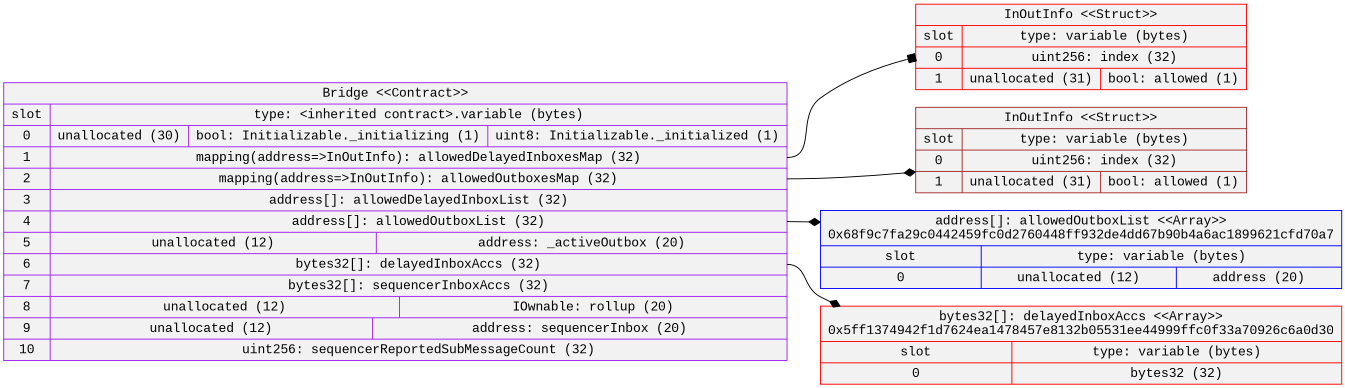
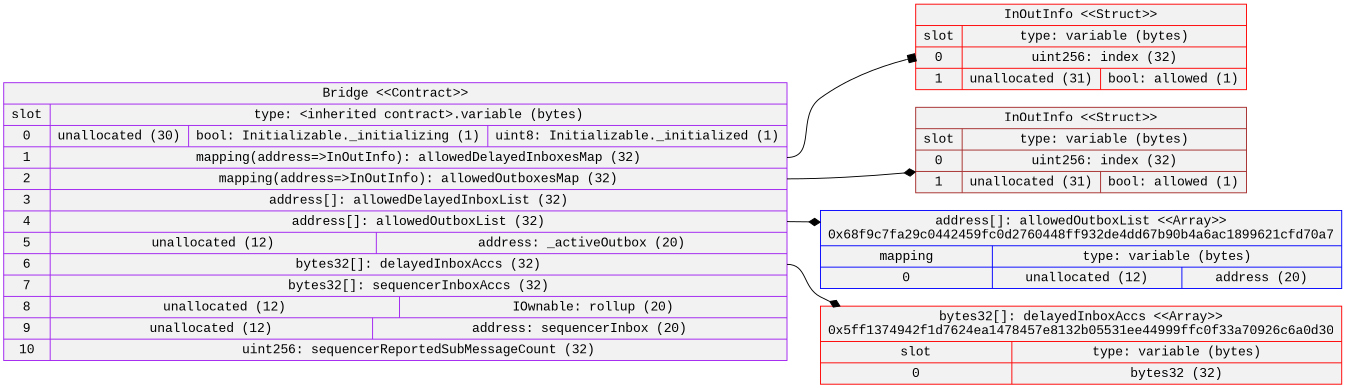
node "address[]: allowedOutboxList <<Array>>": text "slot" -> "mapping"
